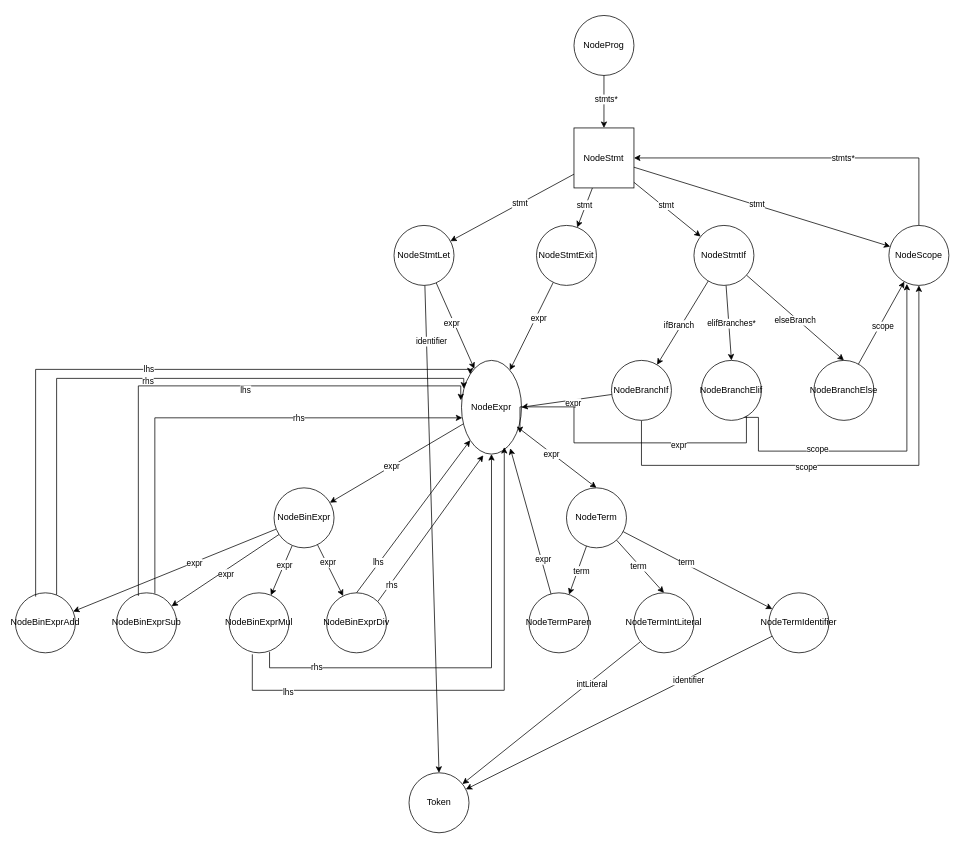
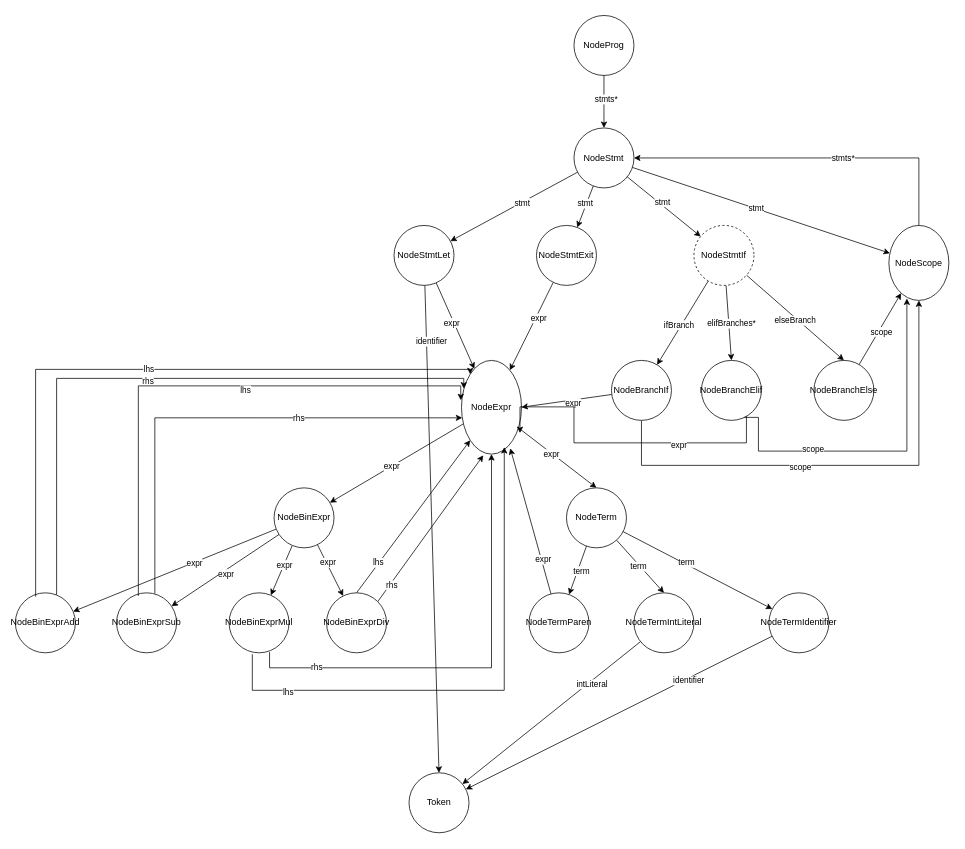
node "NodeStmt": shape rectangle -> ellipse
node "NodeStmtIf": style solid -> dashed
node "NodeScope": size 60x60 -> 60x75
